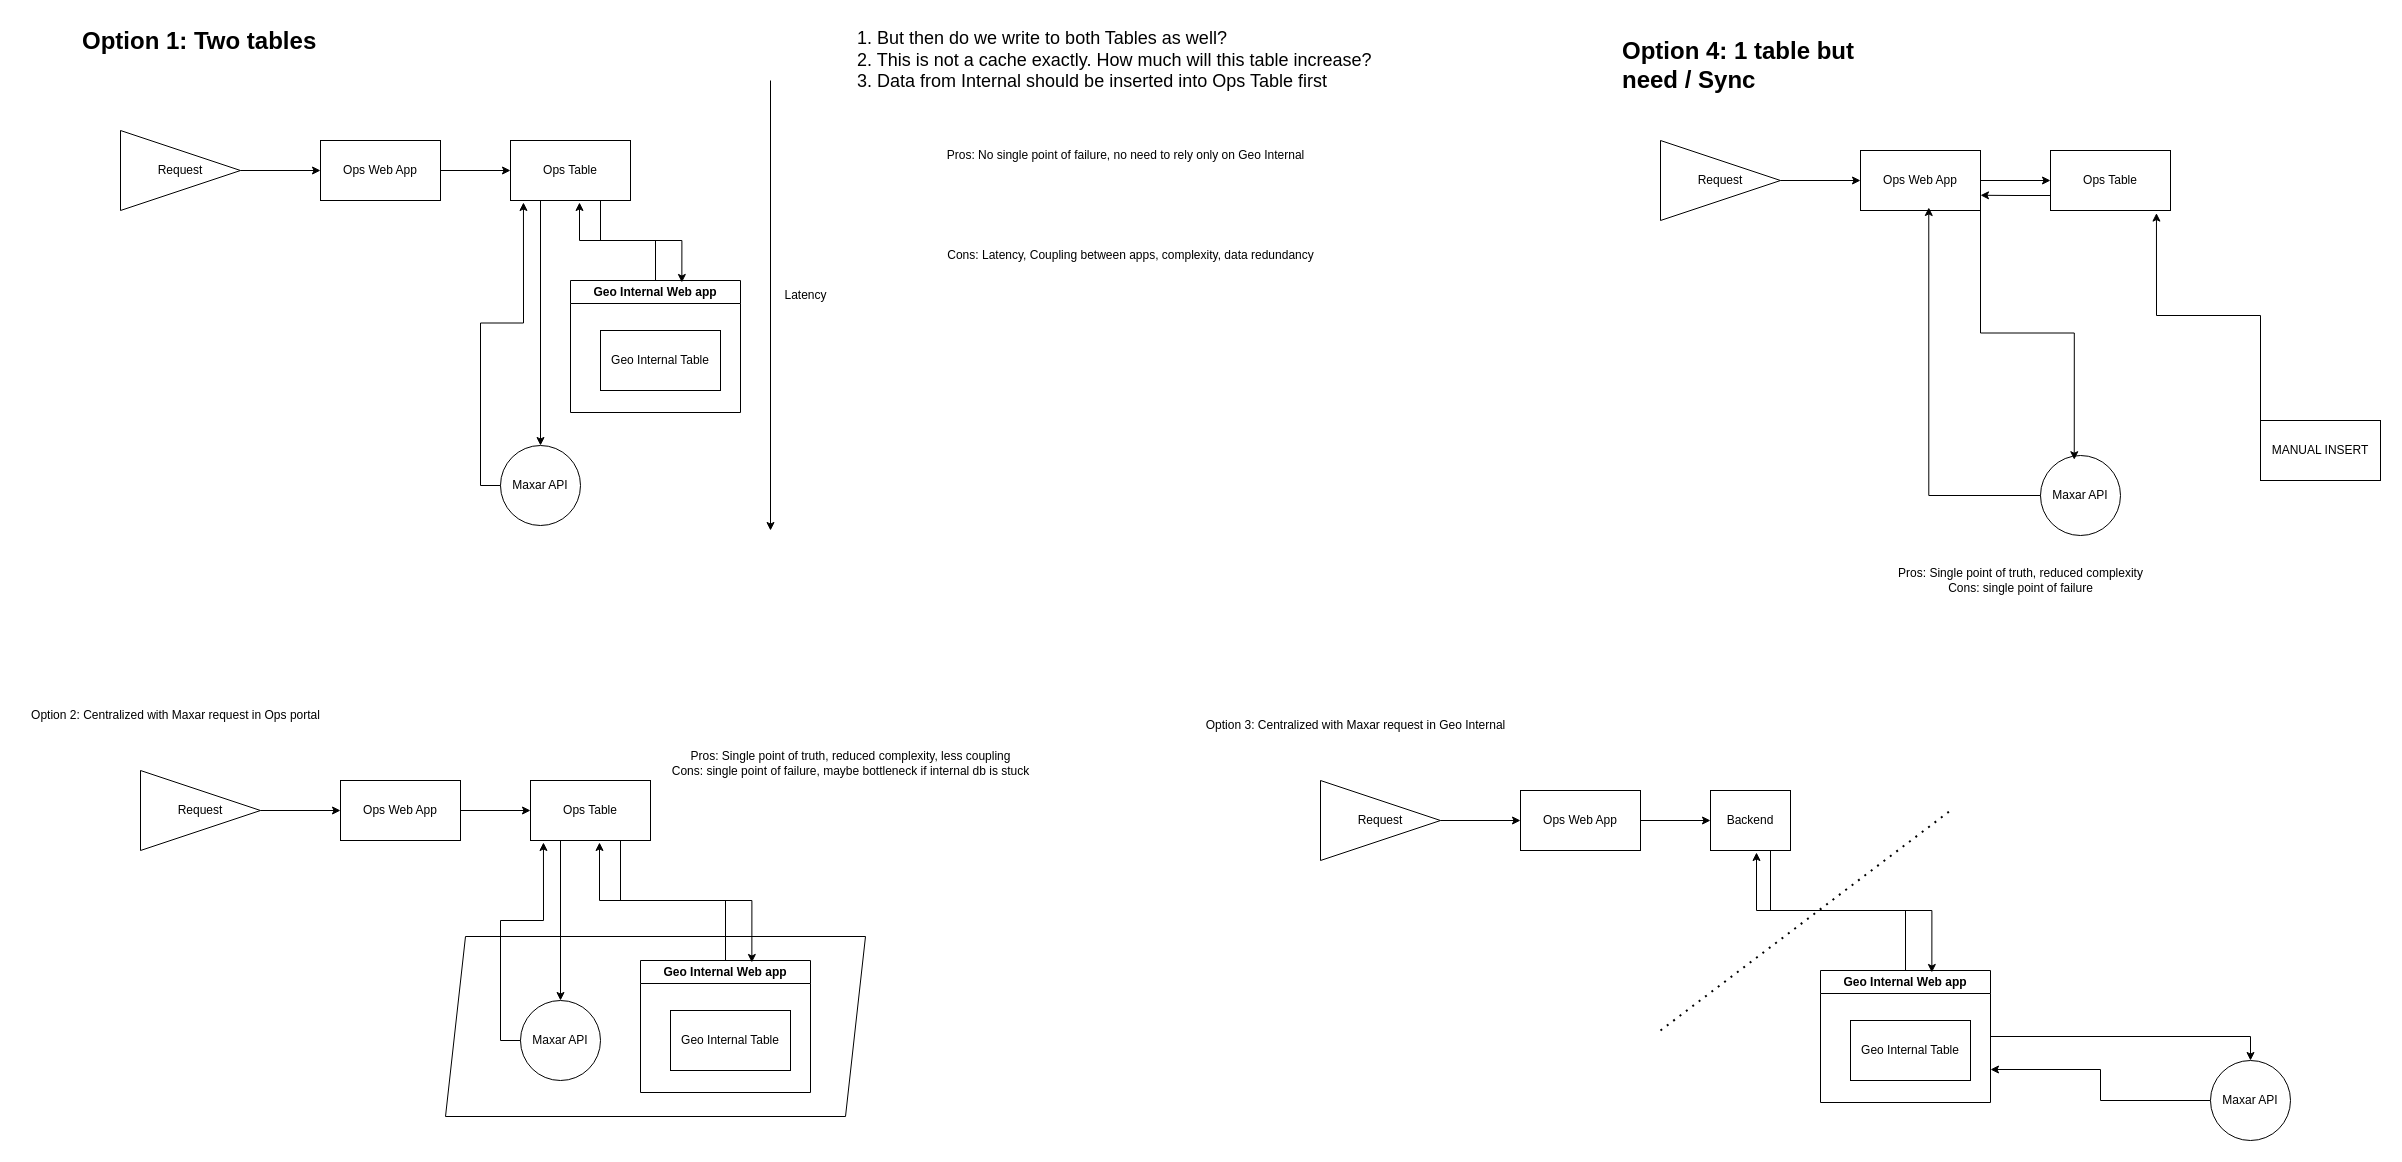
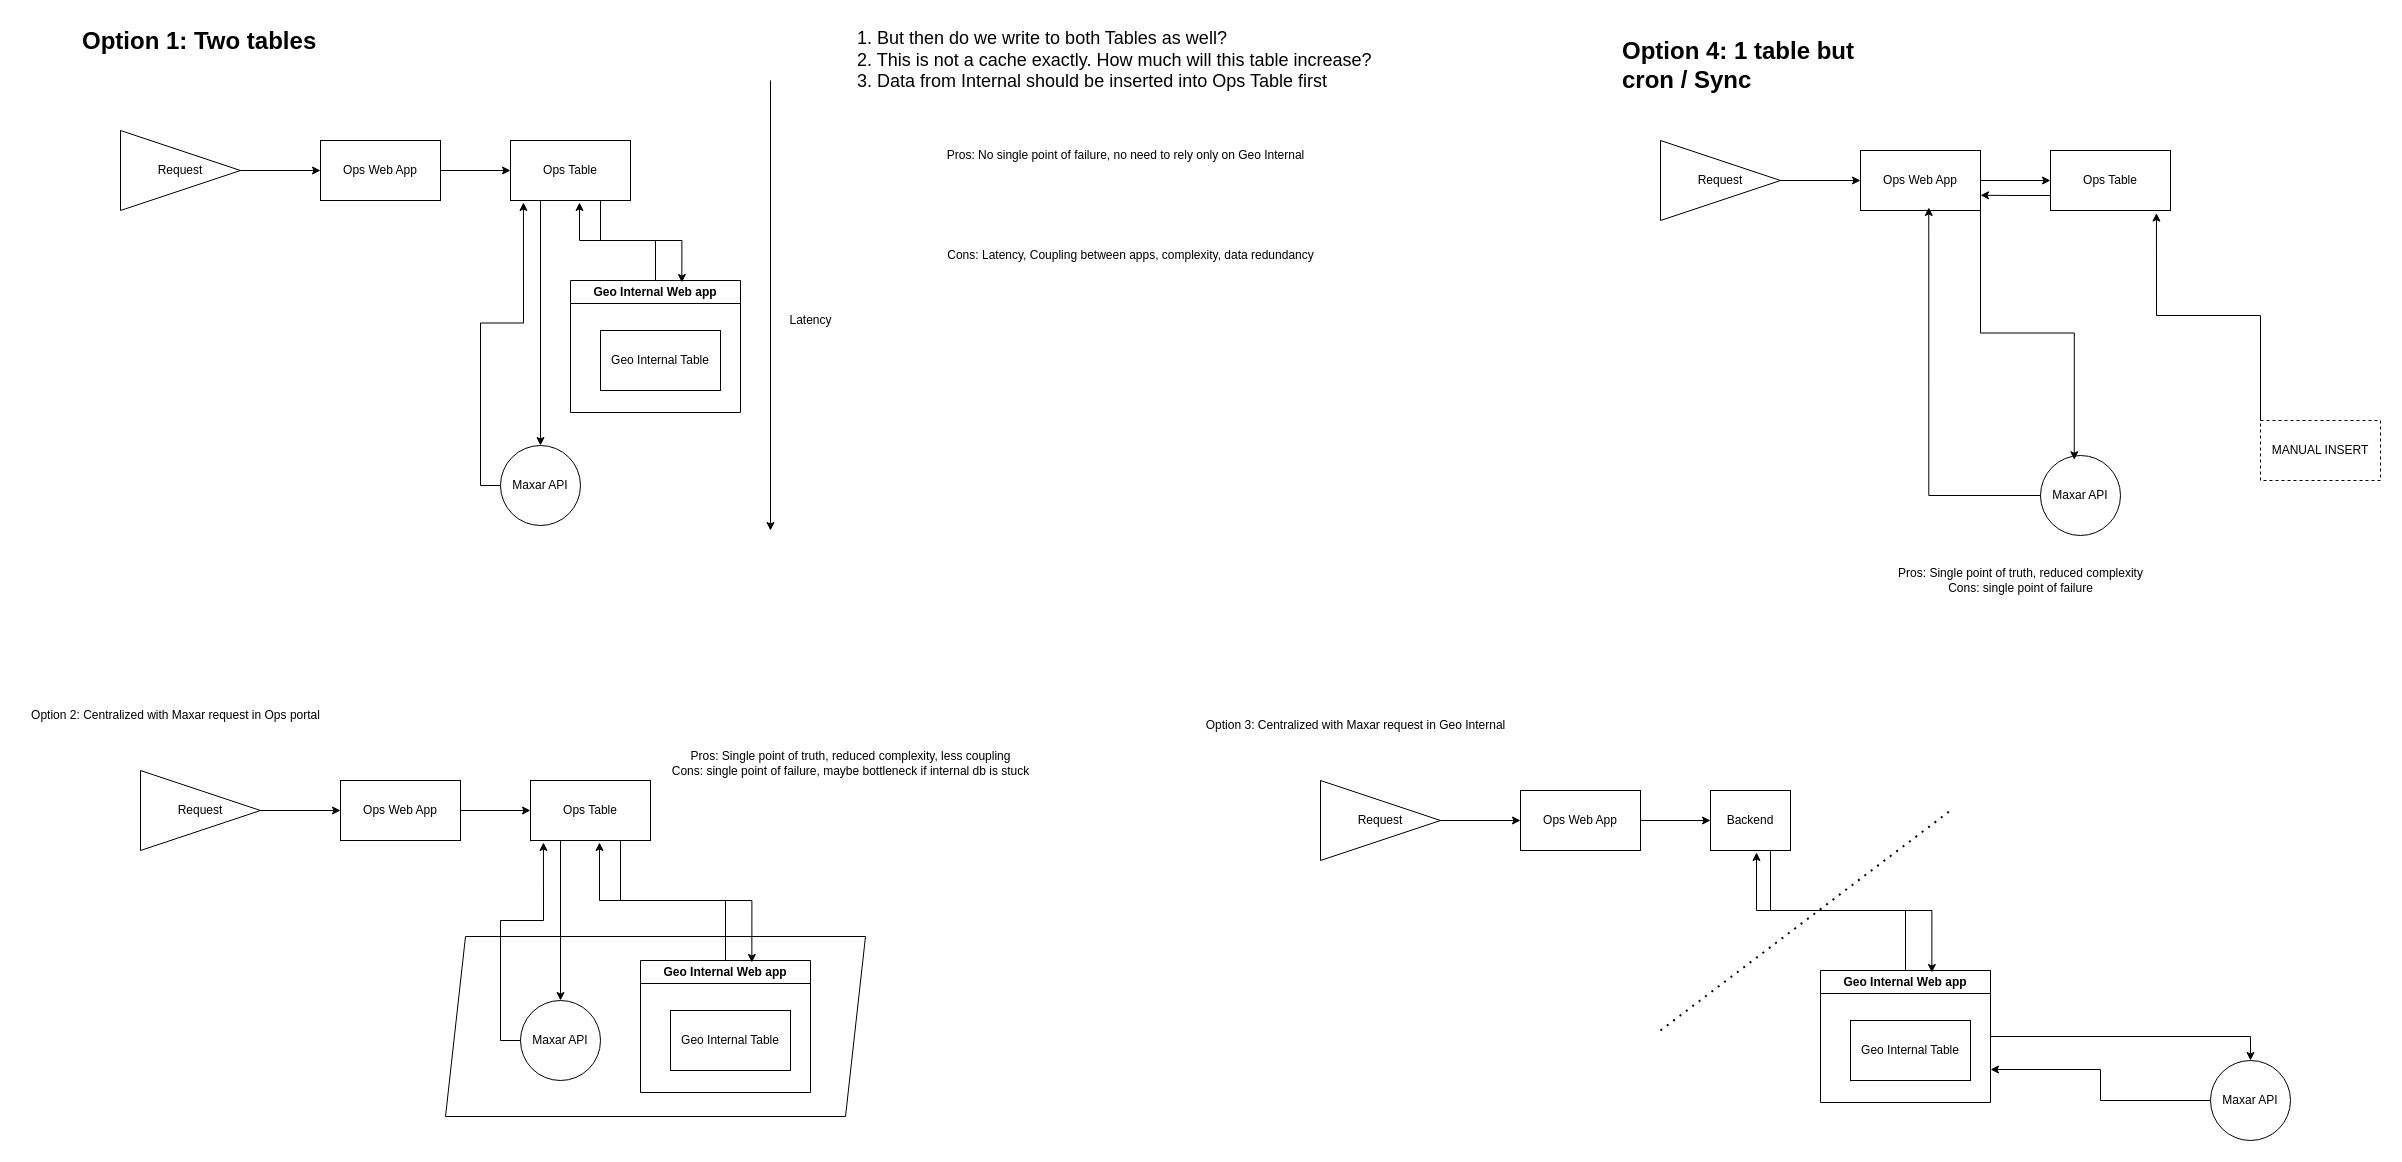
node "Option 4: 1 table but need / Sync": label "Option 4: 1 table but need / Sync" -> "Option 4: 1 table but cron / Sync"
node "Latency": moved (806, 296) -> (811, 321)
node "MANUAL INSERT": style solid -> dashed
